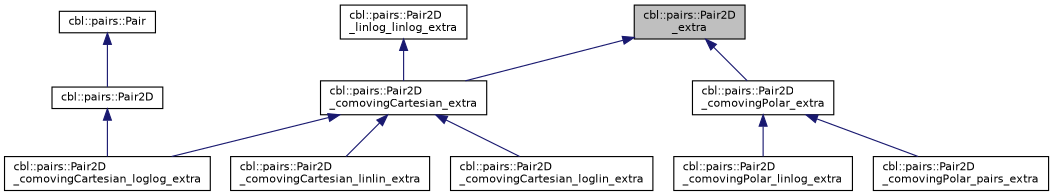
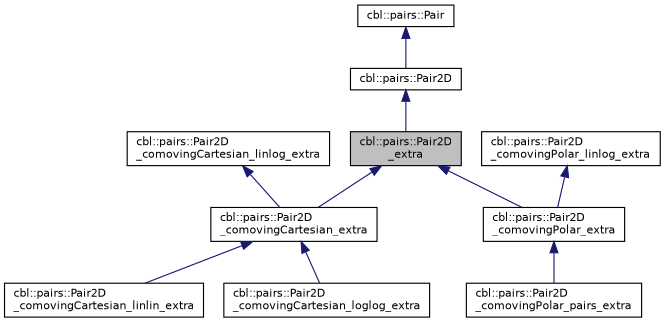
node "cbl::pairs::Pair2D _linlog_linlog_extra": label "cbl::pairs::Pair2D _linlog_linlog_extra" -> "cbl::pairs::Pair2D _comovingCartesian_linlog_extra"
edge "cbl::pairs::Pair2D _comovingCartesian_loglog_extra" -> "cbl::pairs::Pair2D": now "cbl::pairs::Pair2D _extra" -> "cbl::pairs::Pair2D"
edge "cbl::pairs::Pair2D _comovingPolar_linlog_extra" -> "cbl::pairs::Pair2D _comovingPolar_extra": reversed
node "cbl::pairs::Pair2D _comovingCartesian_loglin_extra": removed
